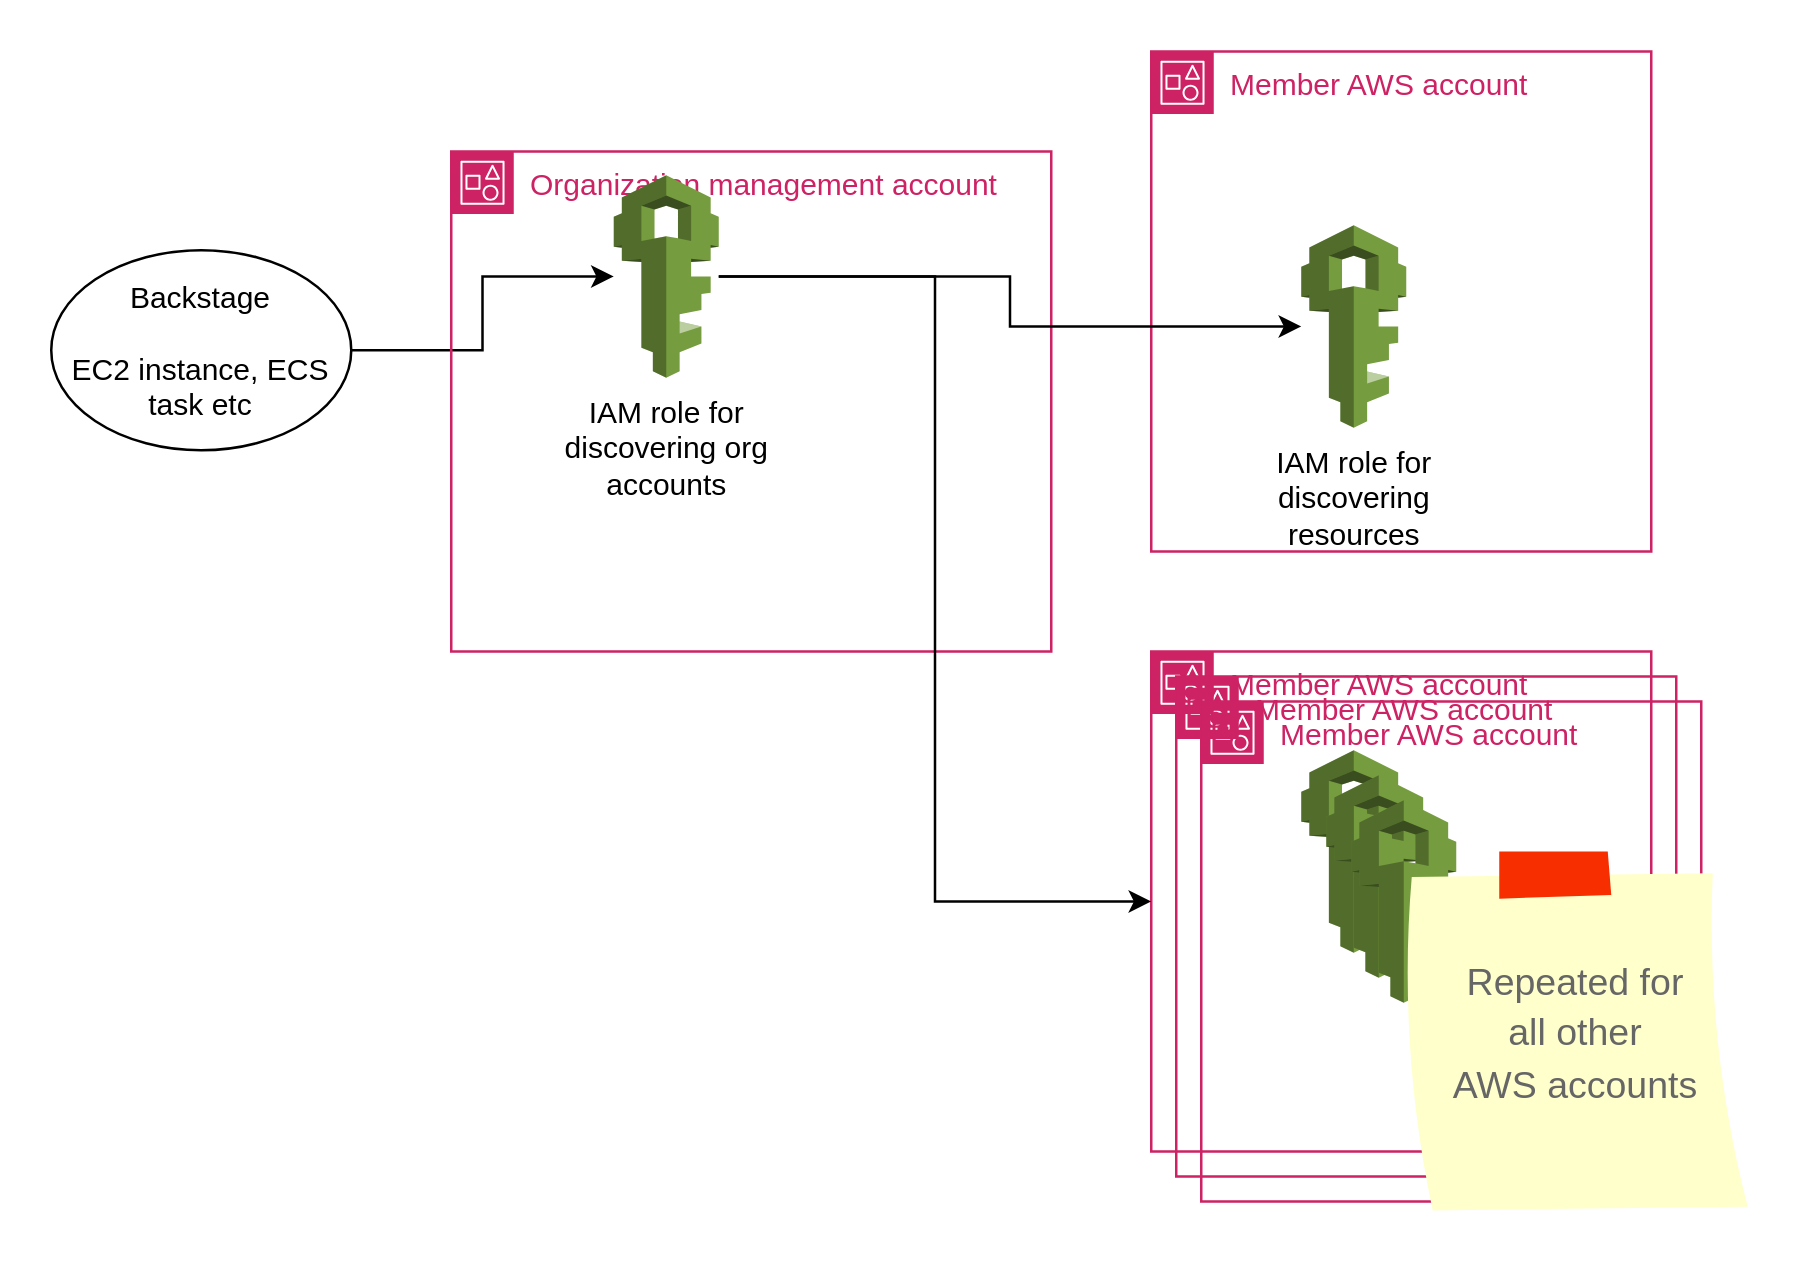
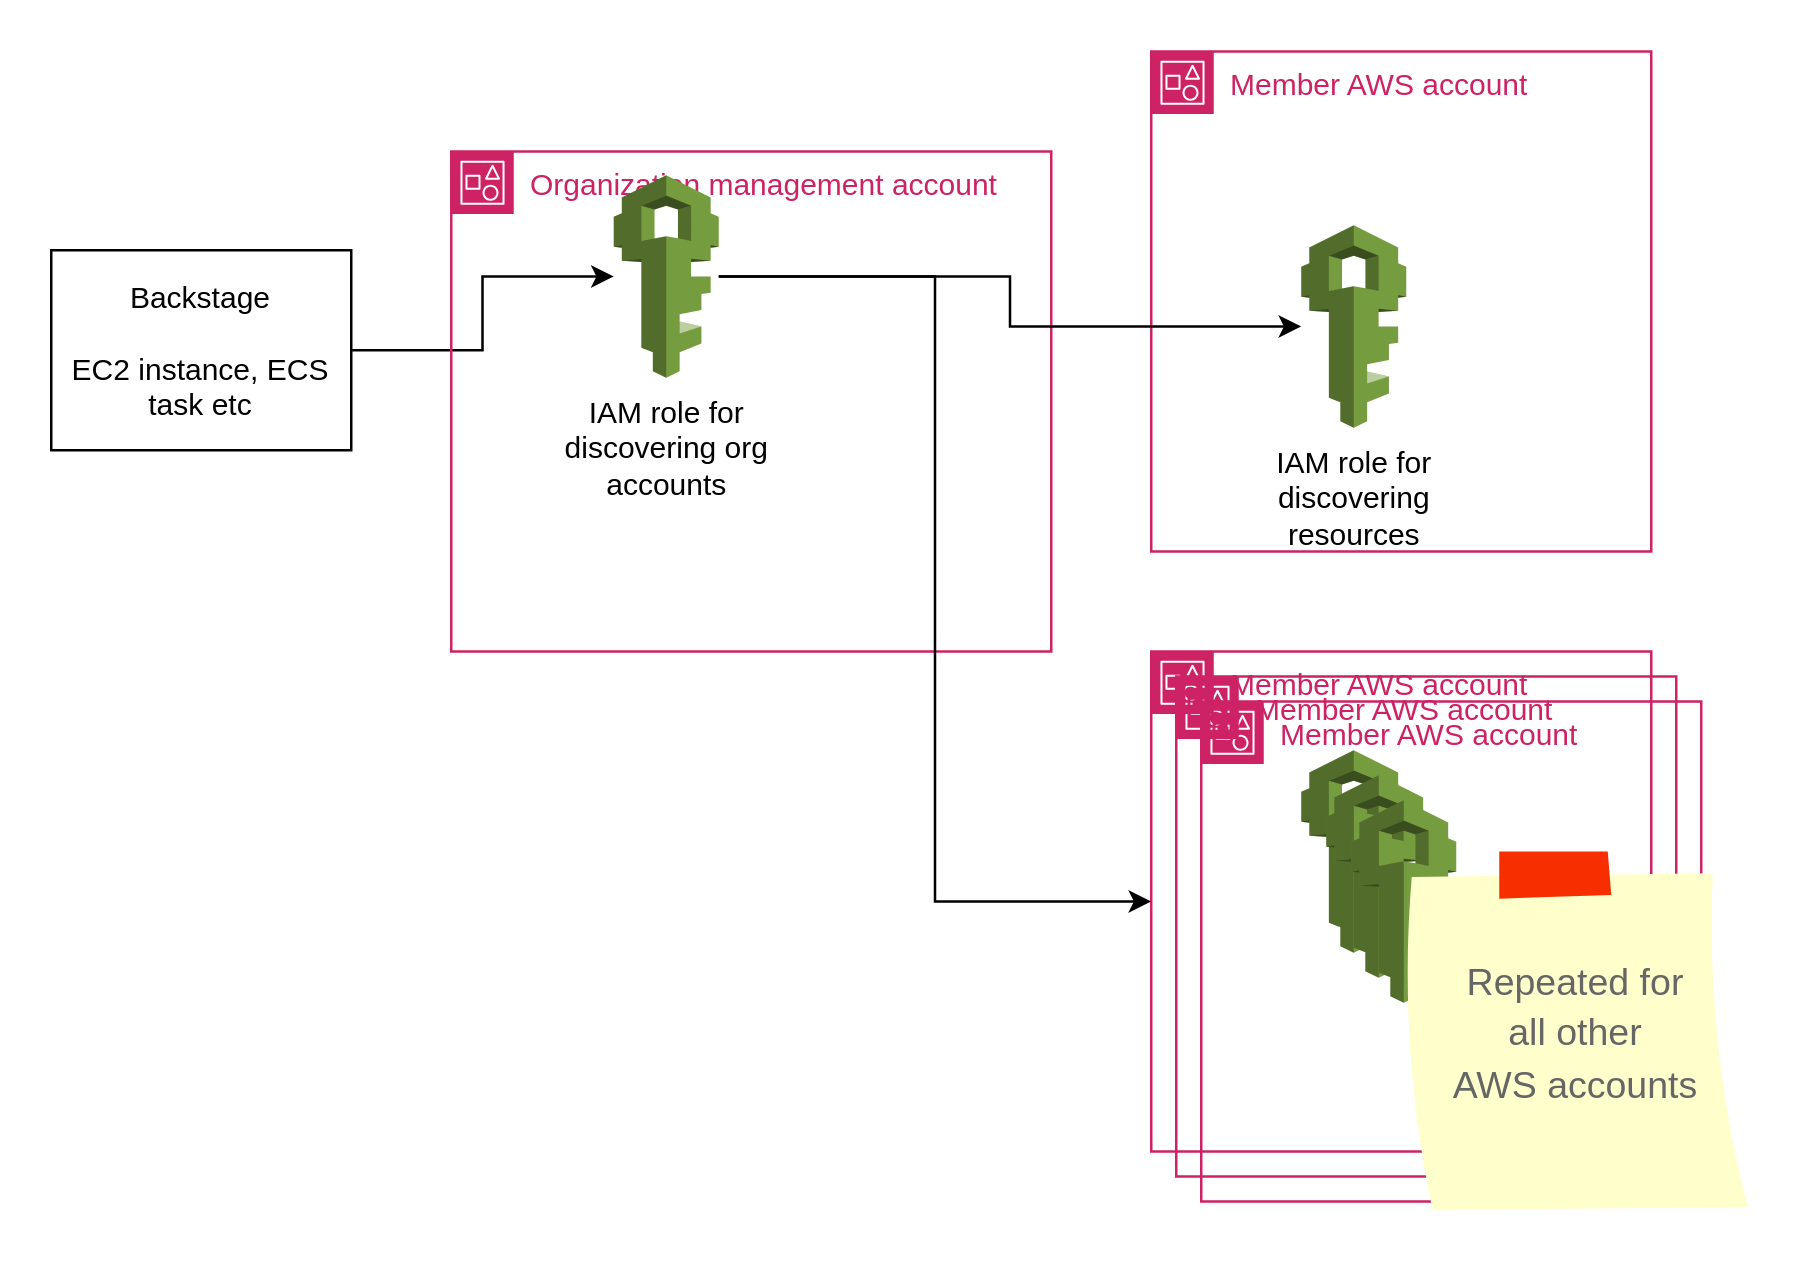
node "Backstage EC2 instance, ECS task etc": shape ellipse -> rectangle
